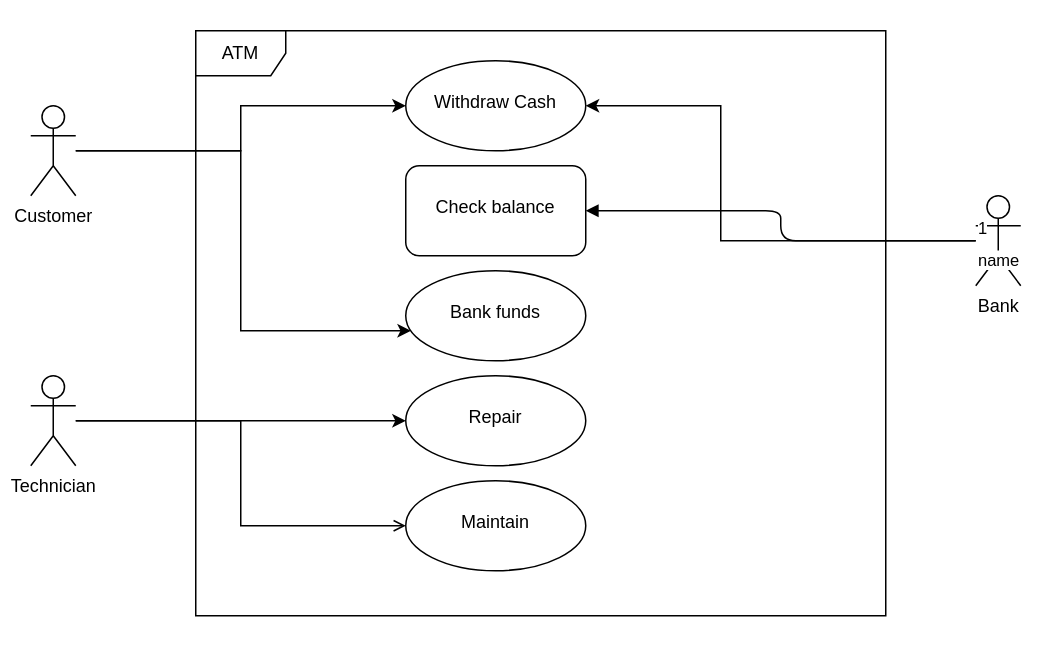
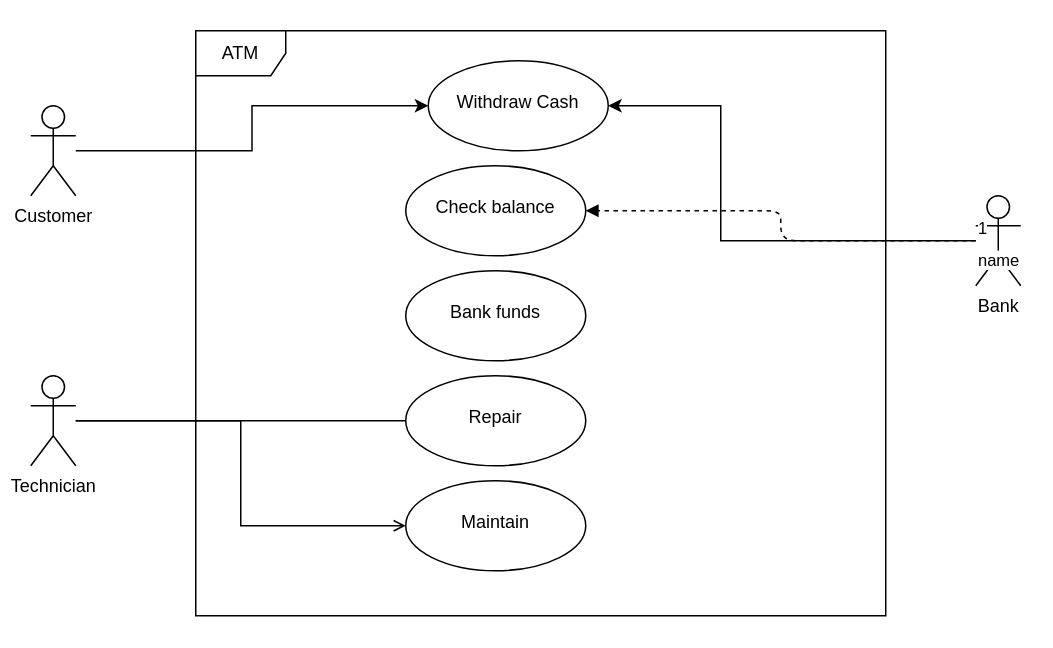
node "Withdraw Cash": moved (496, 106) -> (518, 106)
node "Check balance": shape rounded rectangle -> ellipse
edge "Bank" -> "Check balance": style solid -> dashed
edge "Customer" -> "Bank funds": removed
edge "Technician" -> "Repair": arrowhead classic -> none
